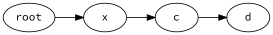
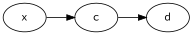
node "root": removed
